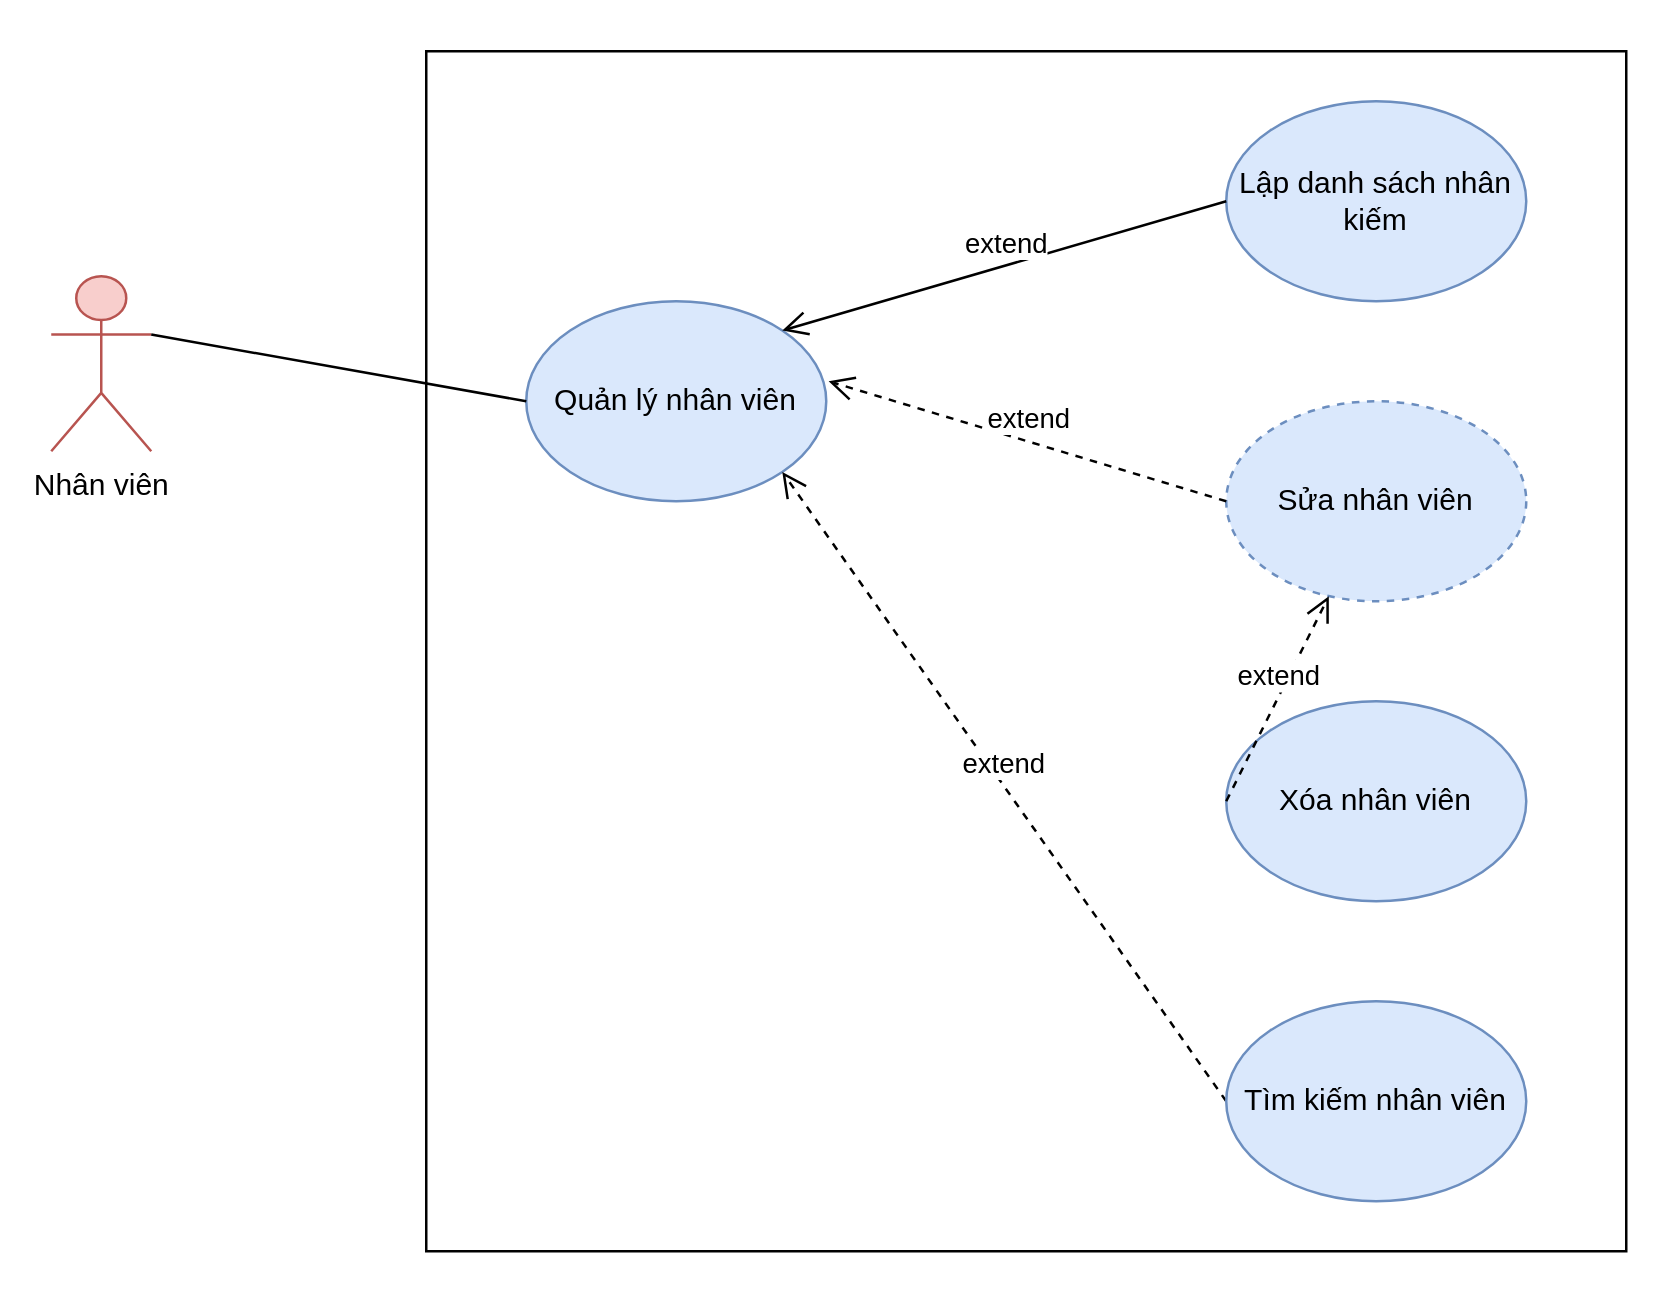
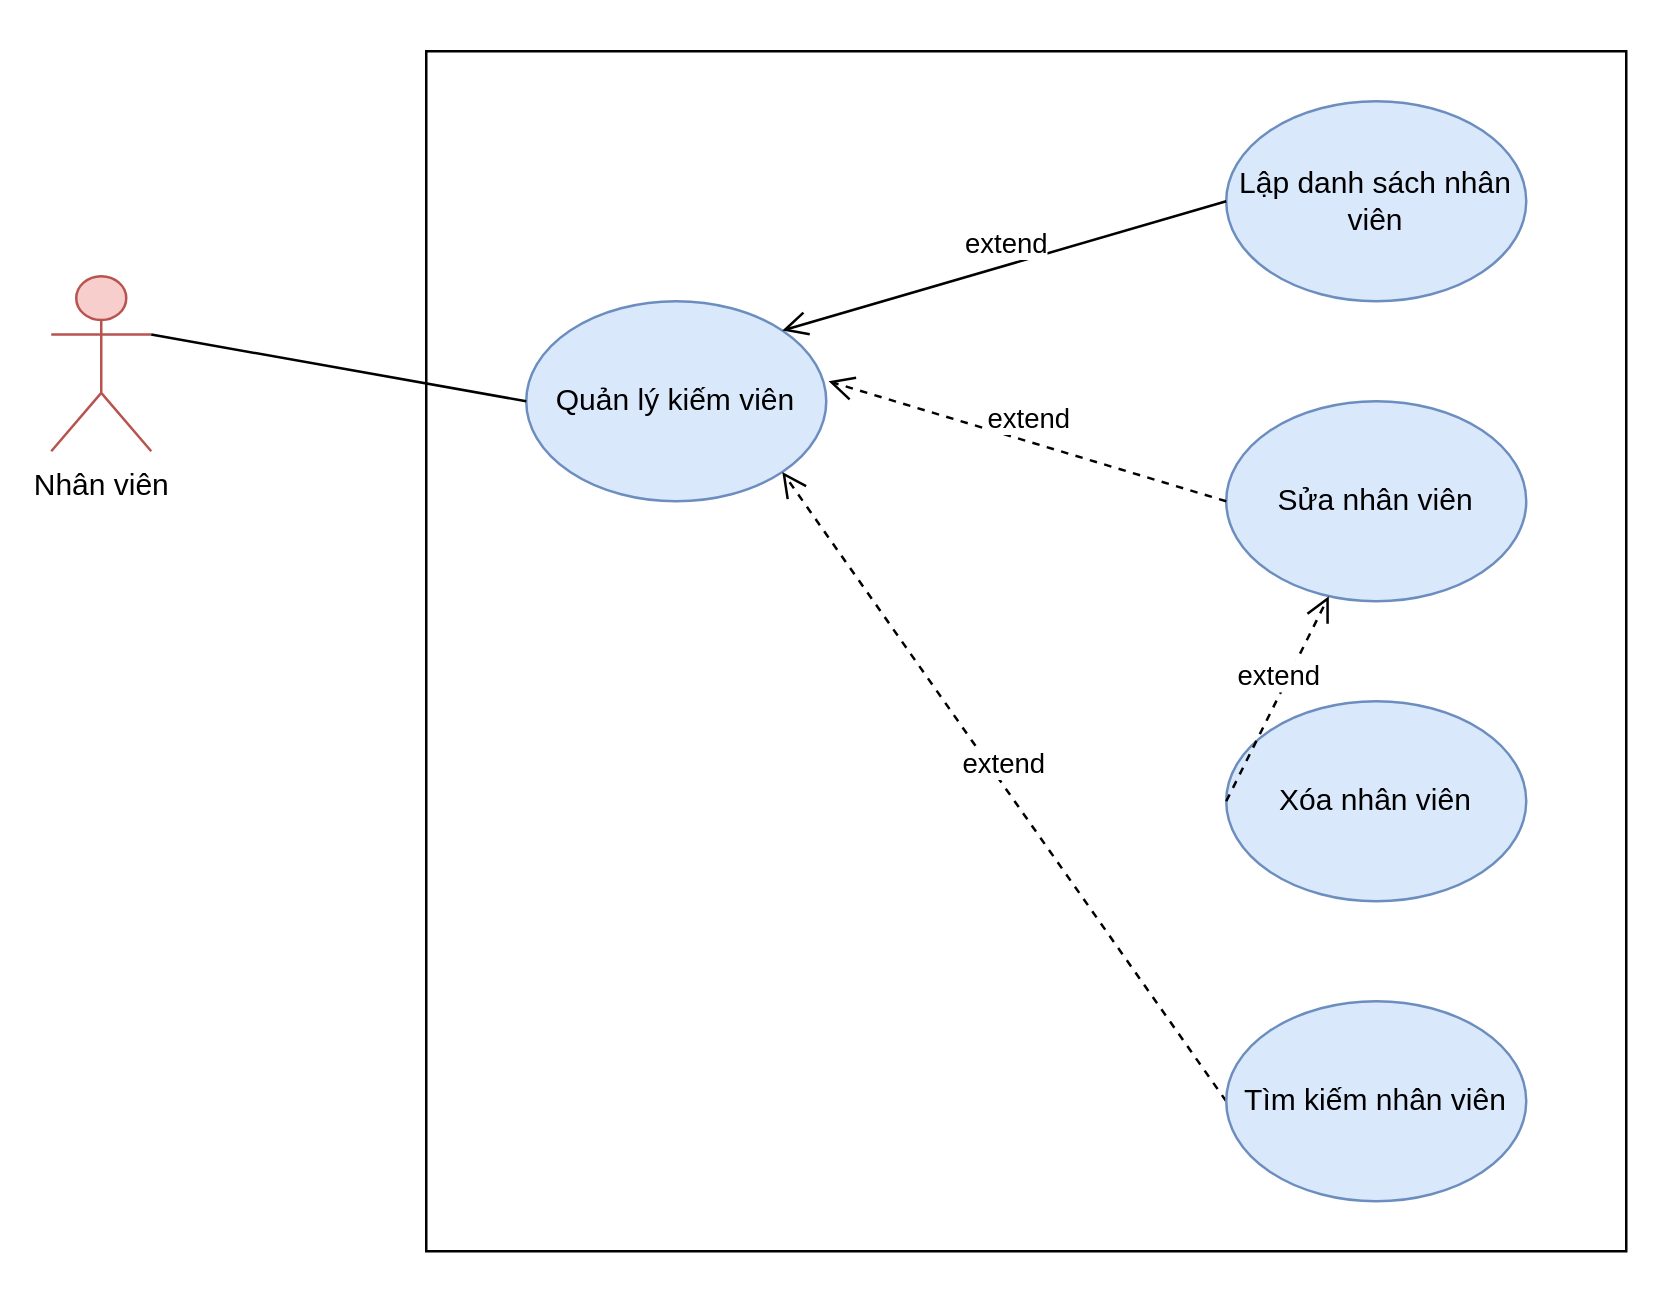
node "Lập danh sách nhân kiếm": label "Lập danh sách nhân kiếm" -> "Lập danh sách nhân viên"
node "Quản lý nhân viên": label "Quản lý nhân viên" -> "Quản lý kiếm viên"
node "Sửa nhân viên": style dashed -> solid
